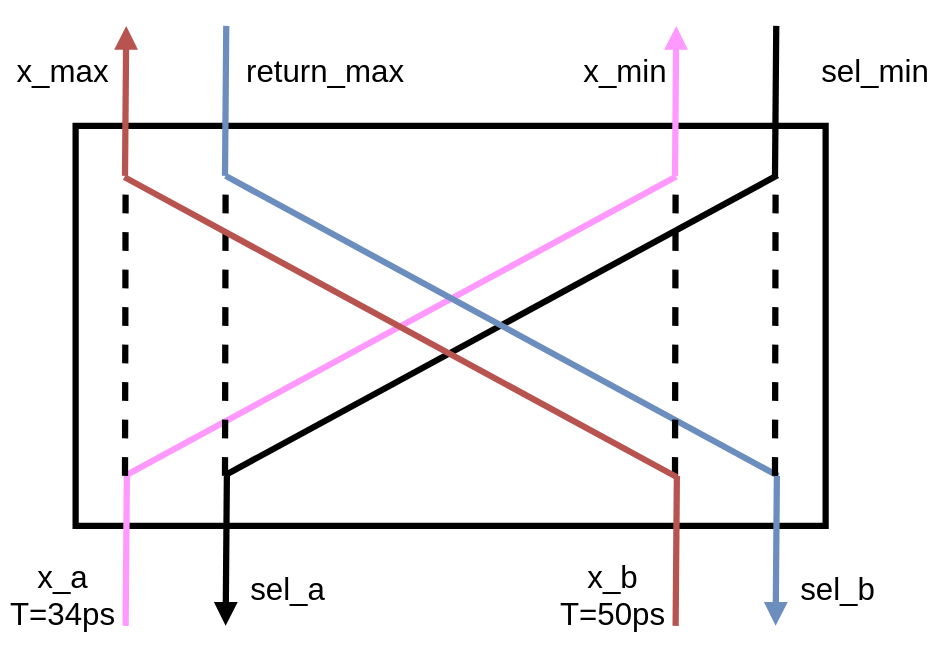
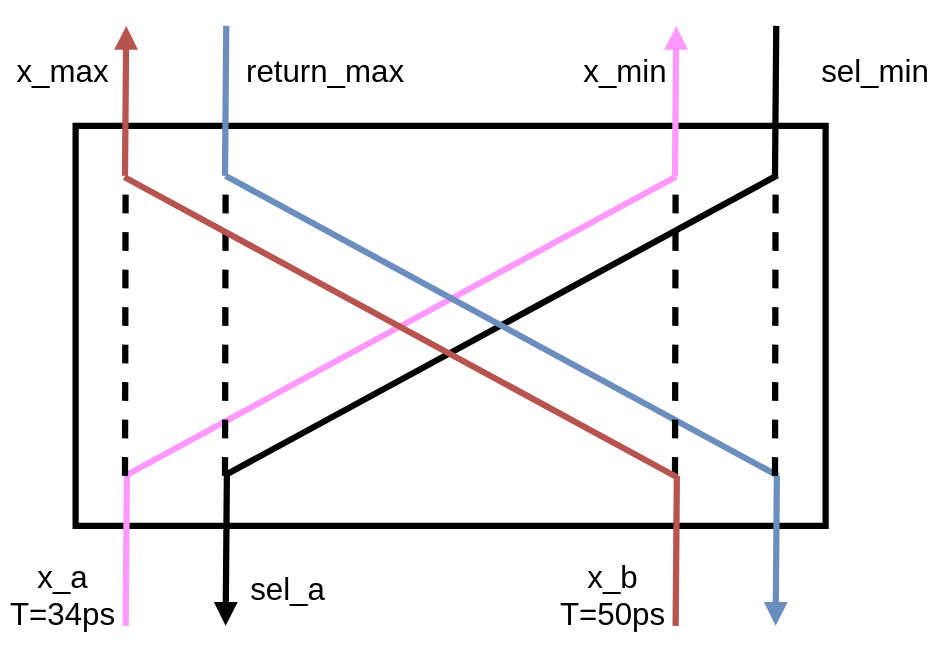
node "sel_b": removed
